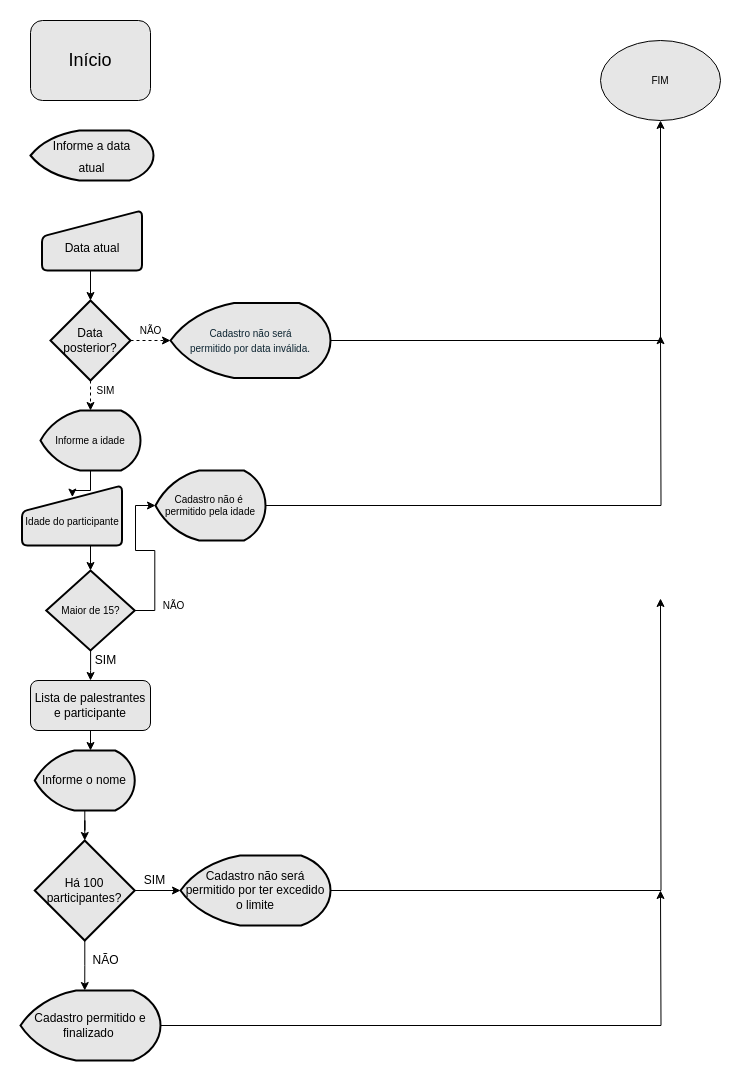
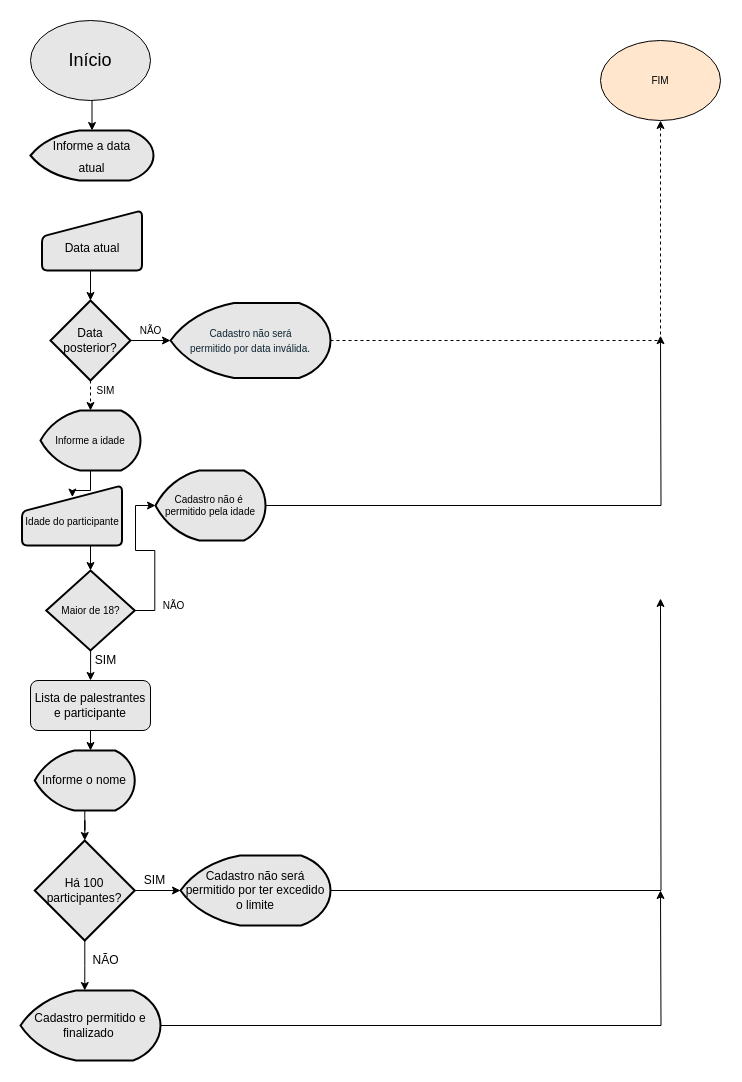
node "Início": shape rounded rectangle -> ellipse
node "FIM": fillcolor #e6e6e6 -> #ffe6cc
edge "Início" -> "Informe a data atual": added
edge "Data posterior?" -> "Cadastro não será permitido por data inválida.": style dashed -> solid
edge "Cadastro não será permitido por data inválida." -> "FIM": style solid -> dashed
node "Maior de 15?": label "Maior de 15?" -> "Maior de 18?"
